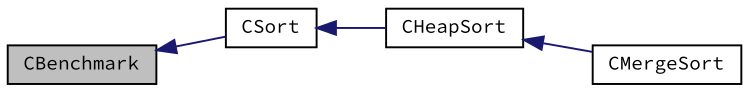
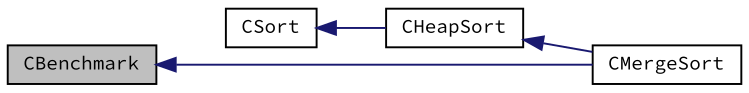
edge "CSort" -> "CBenchmark": now "CMergeSort" -> "CBenchmark"
